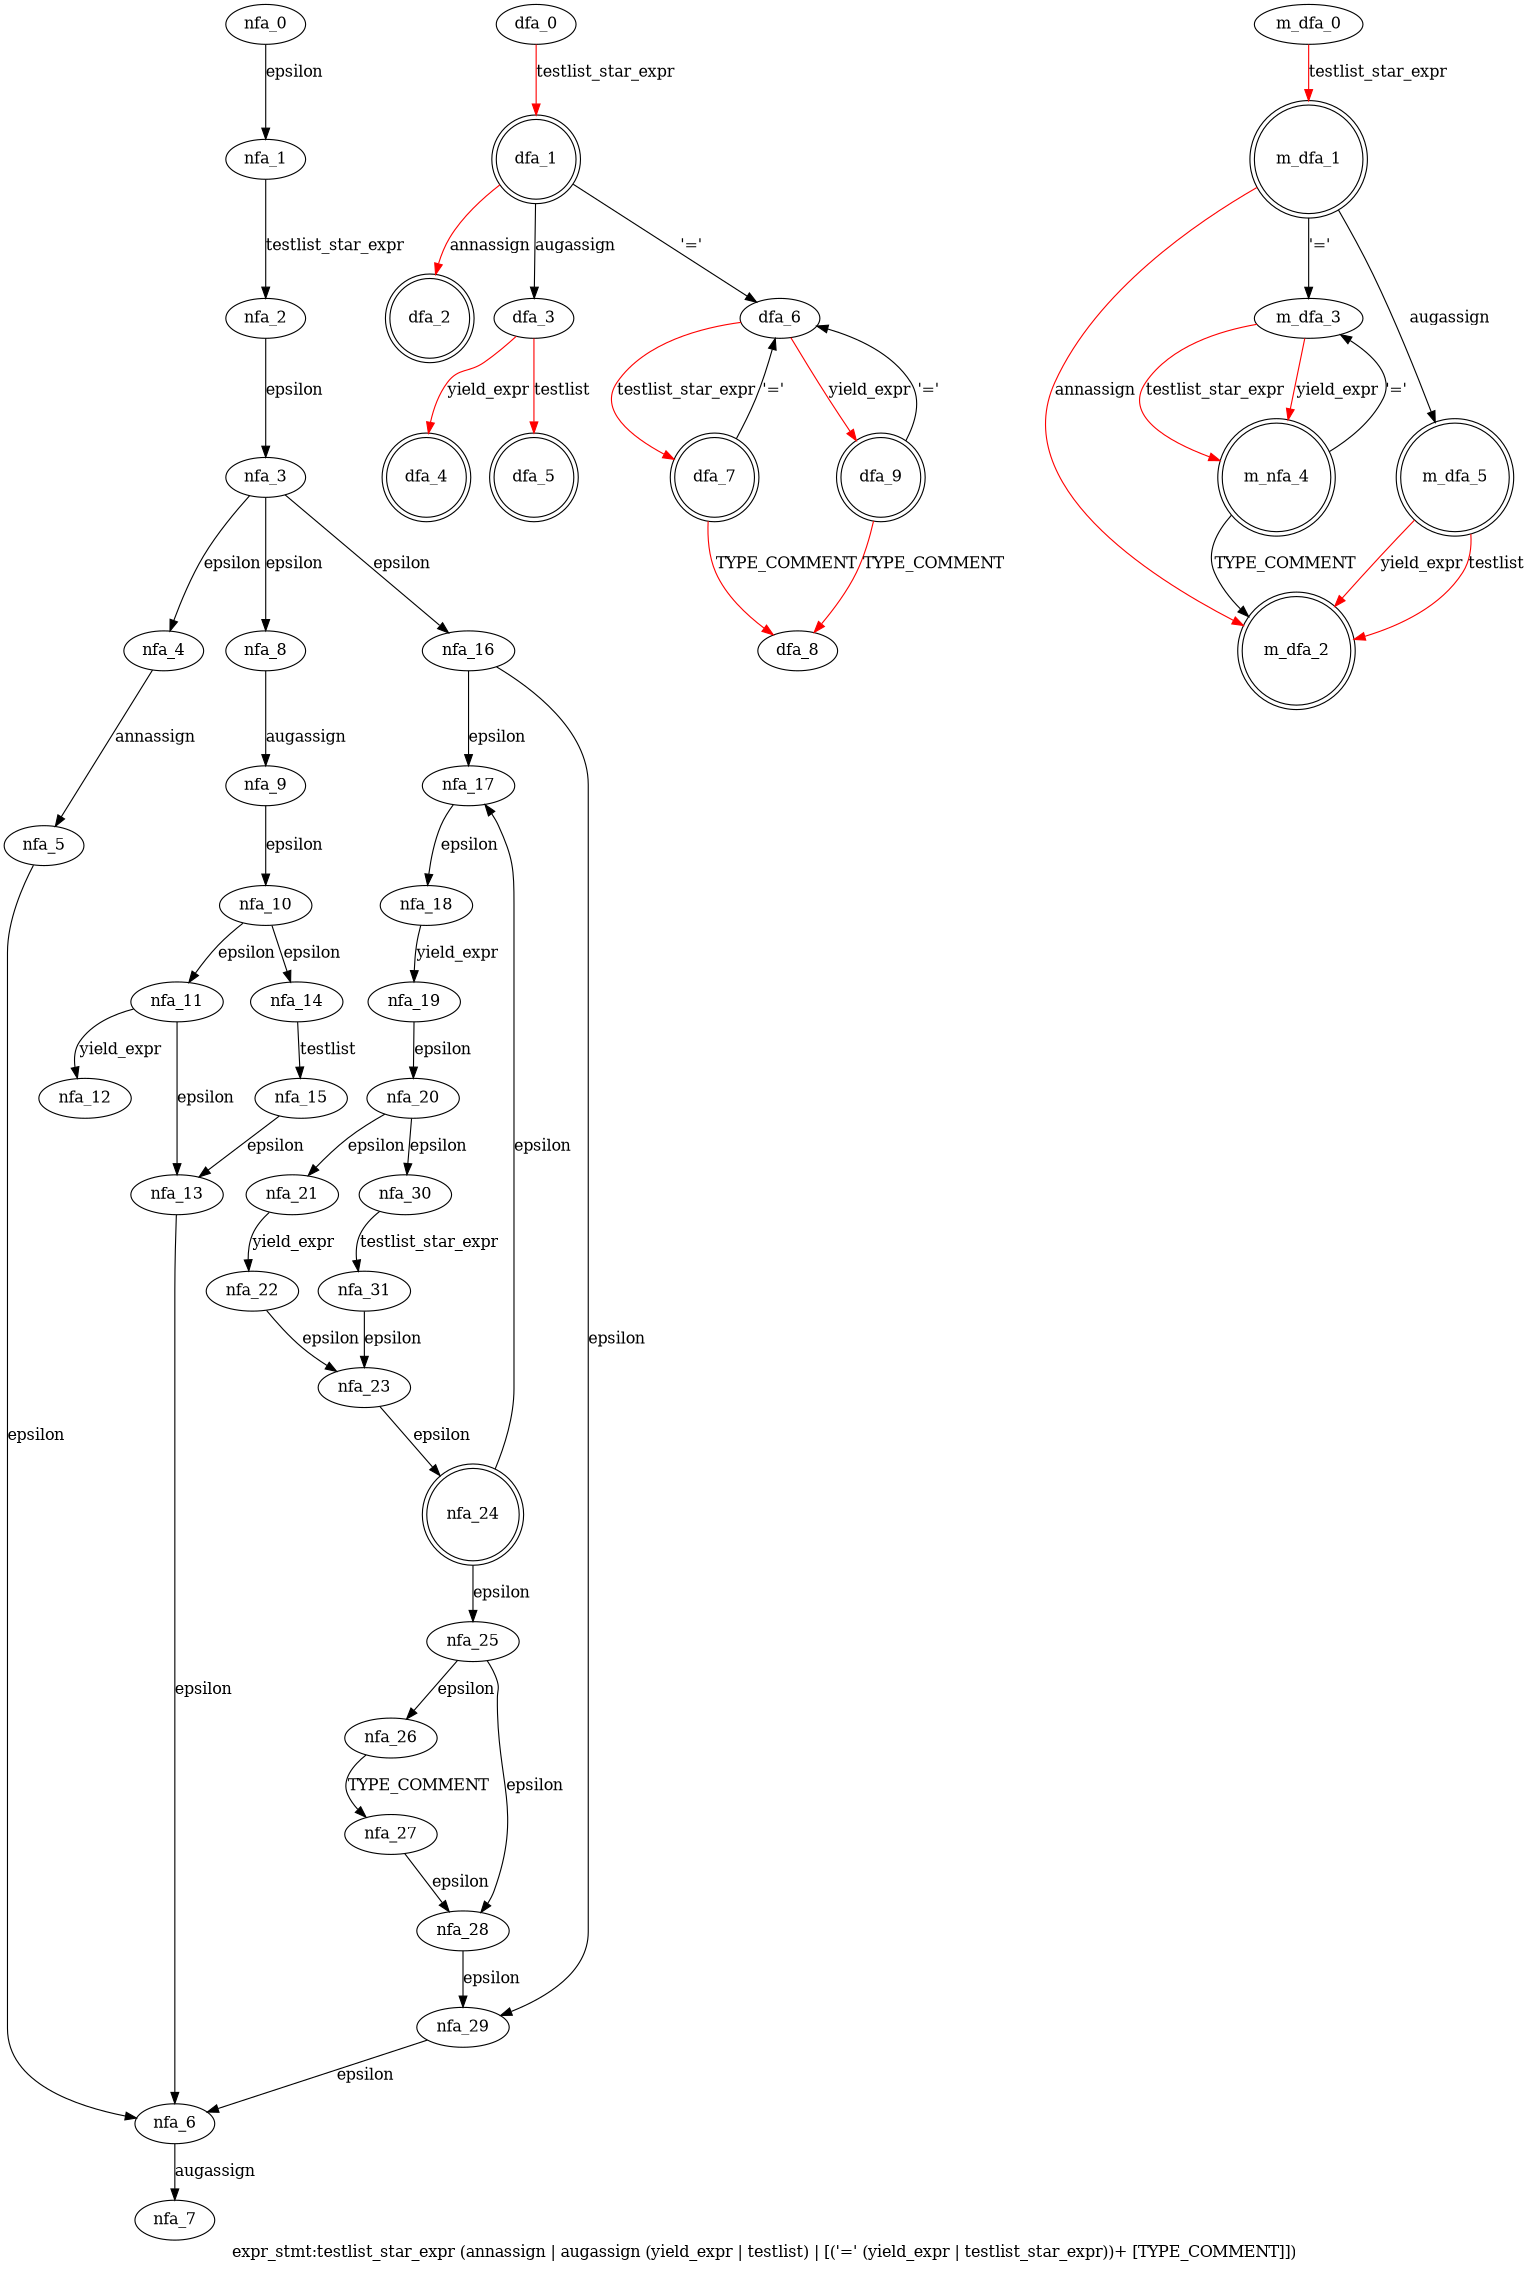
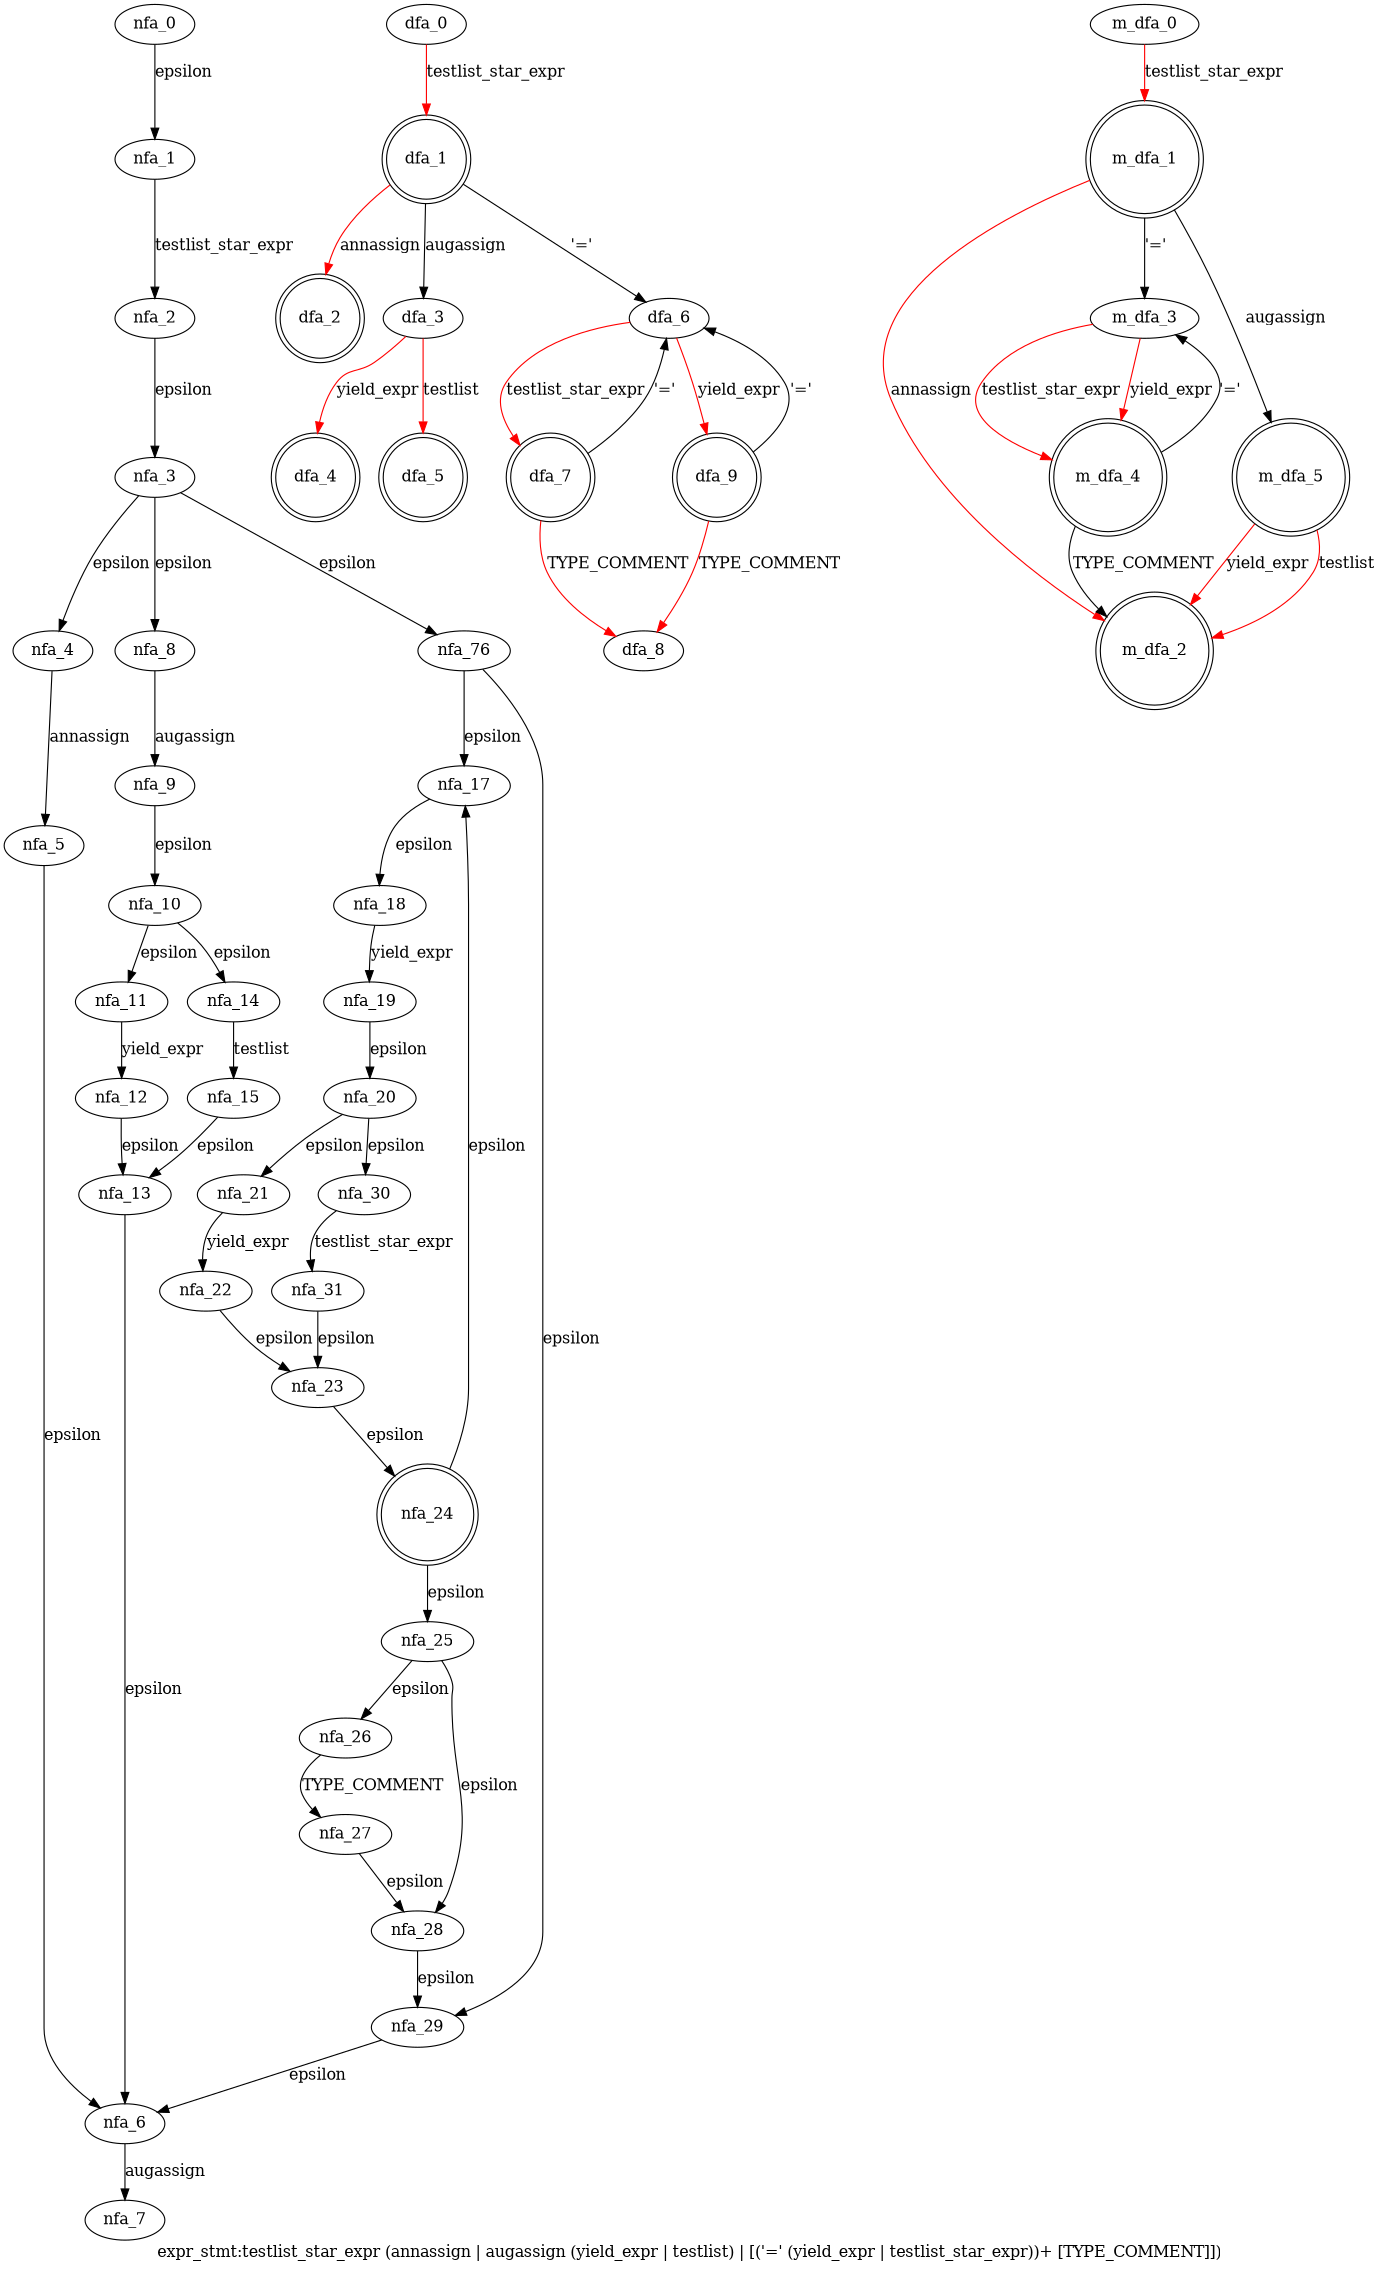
node "m_nfa_4": label "m_nfa_4" -> "m_dfa_4"
node "nfa_16": label "nfa_16" -> "nfa_76"
edge "nfa_11" -> "nfa_13": now "nfa_12" -> "nfa_13"
